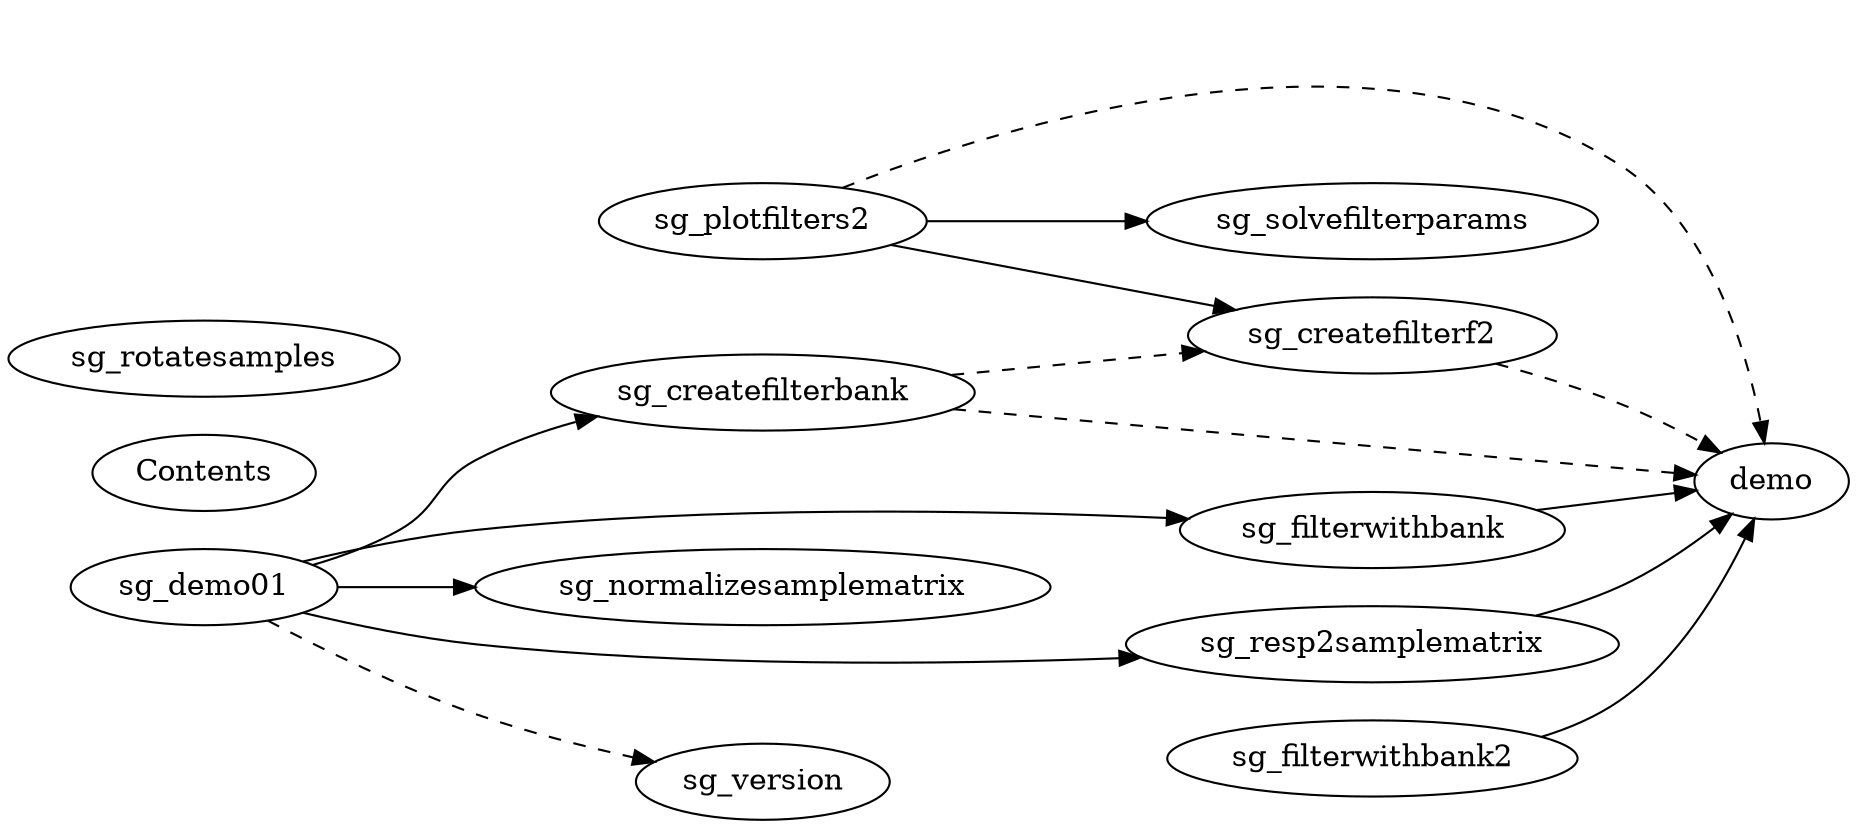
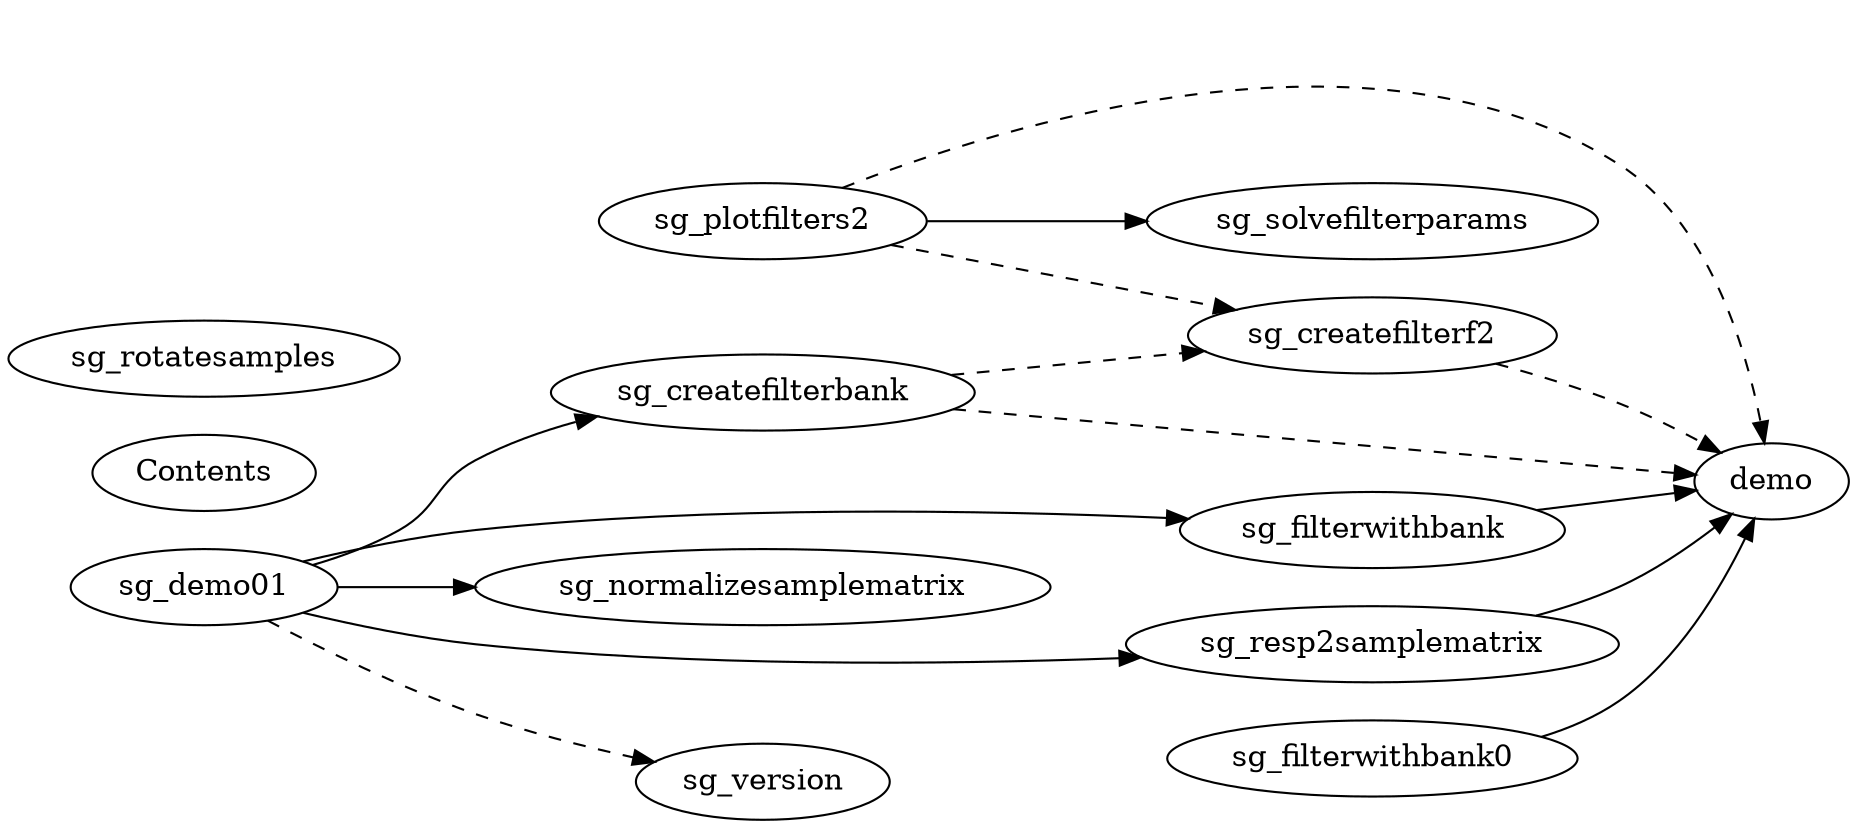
edge "sg_plotfilters2" -> "sg_createfilterf2": style solid -> dashed
node "sg_filterwithbank2": label "sg_filterwithbank2" -> "sg_filterwithbank0"
